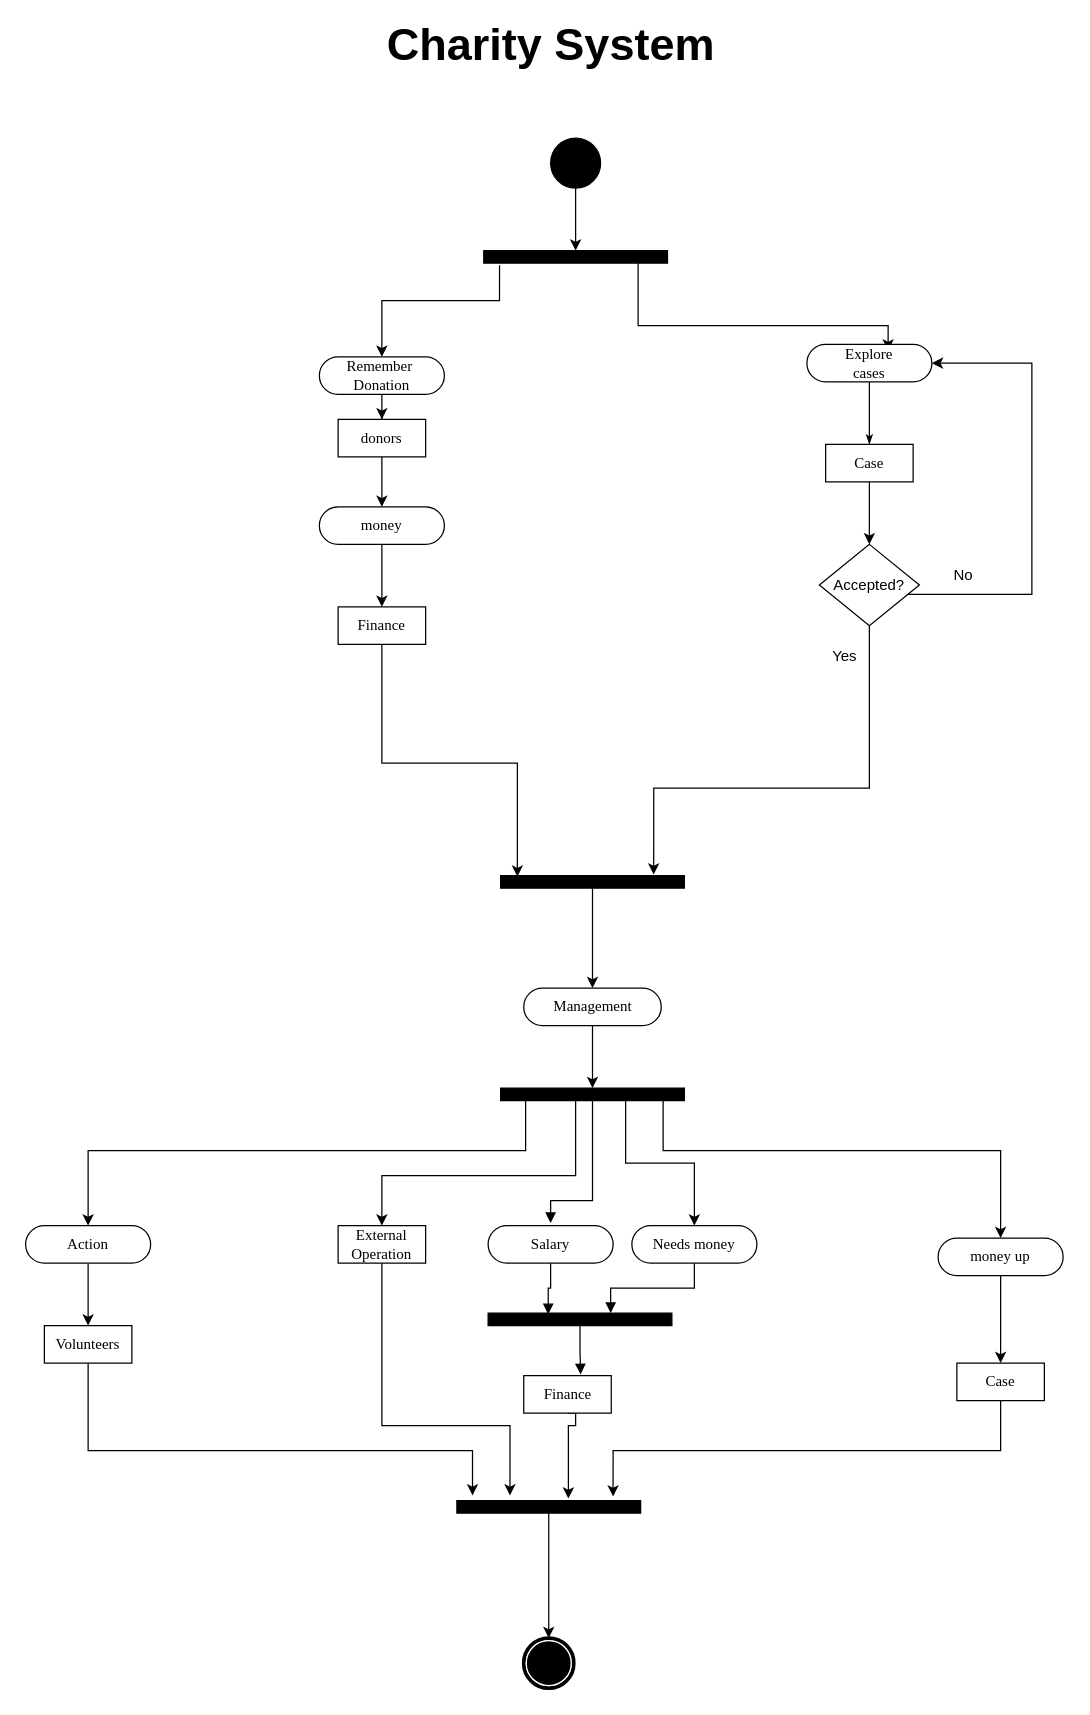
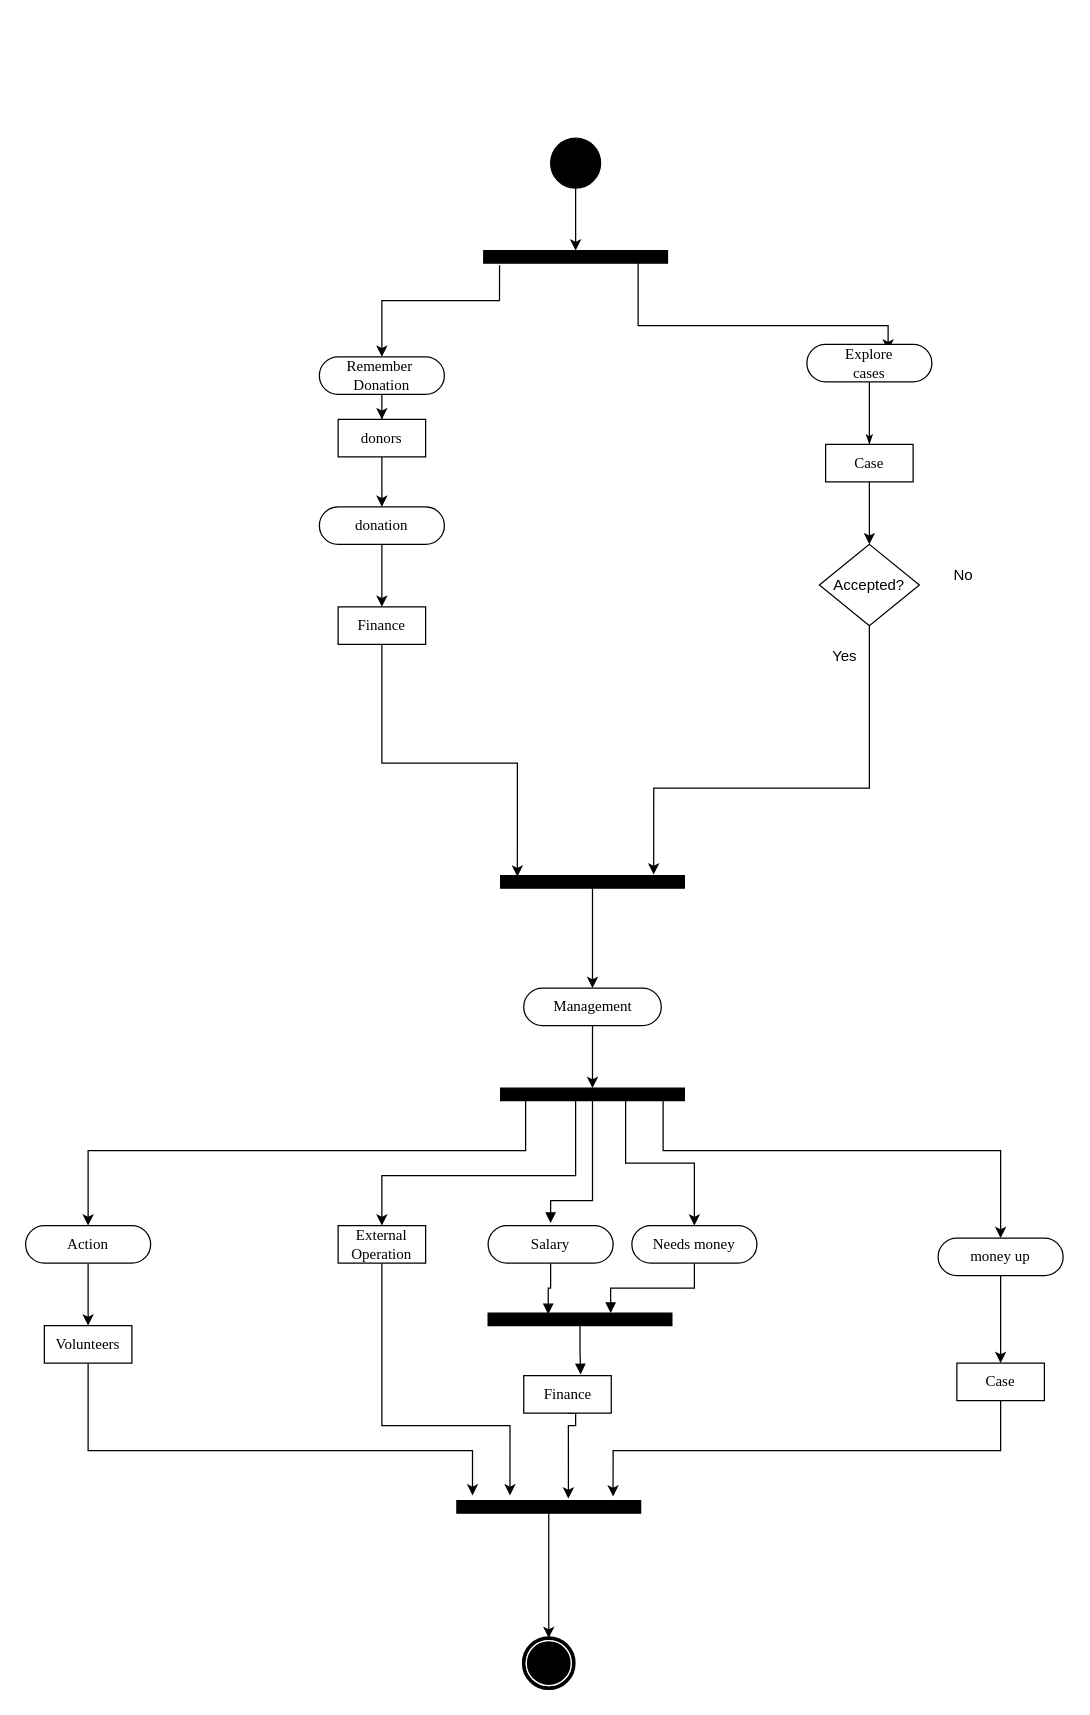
node "Charity System": removed
edge "Accepted?" -> "Explore cases": removed
node "money": label "money" -> "donation"
